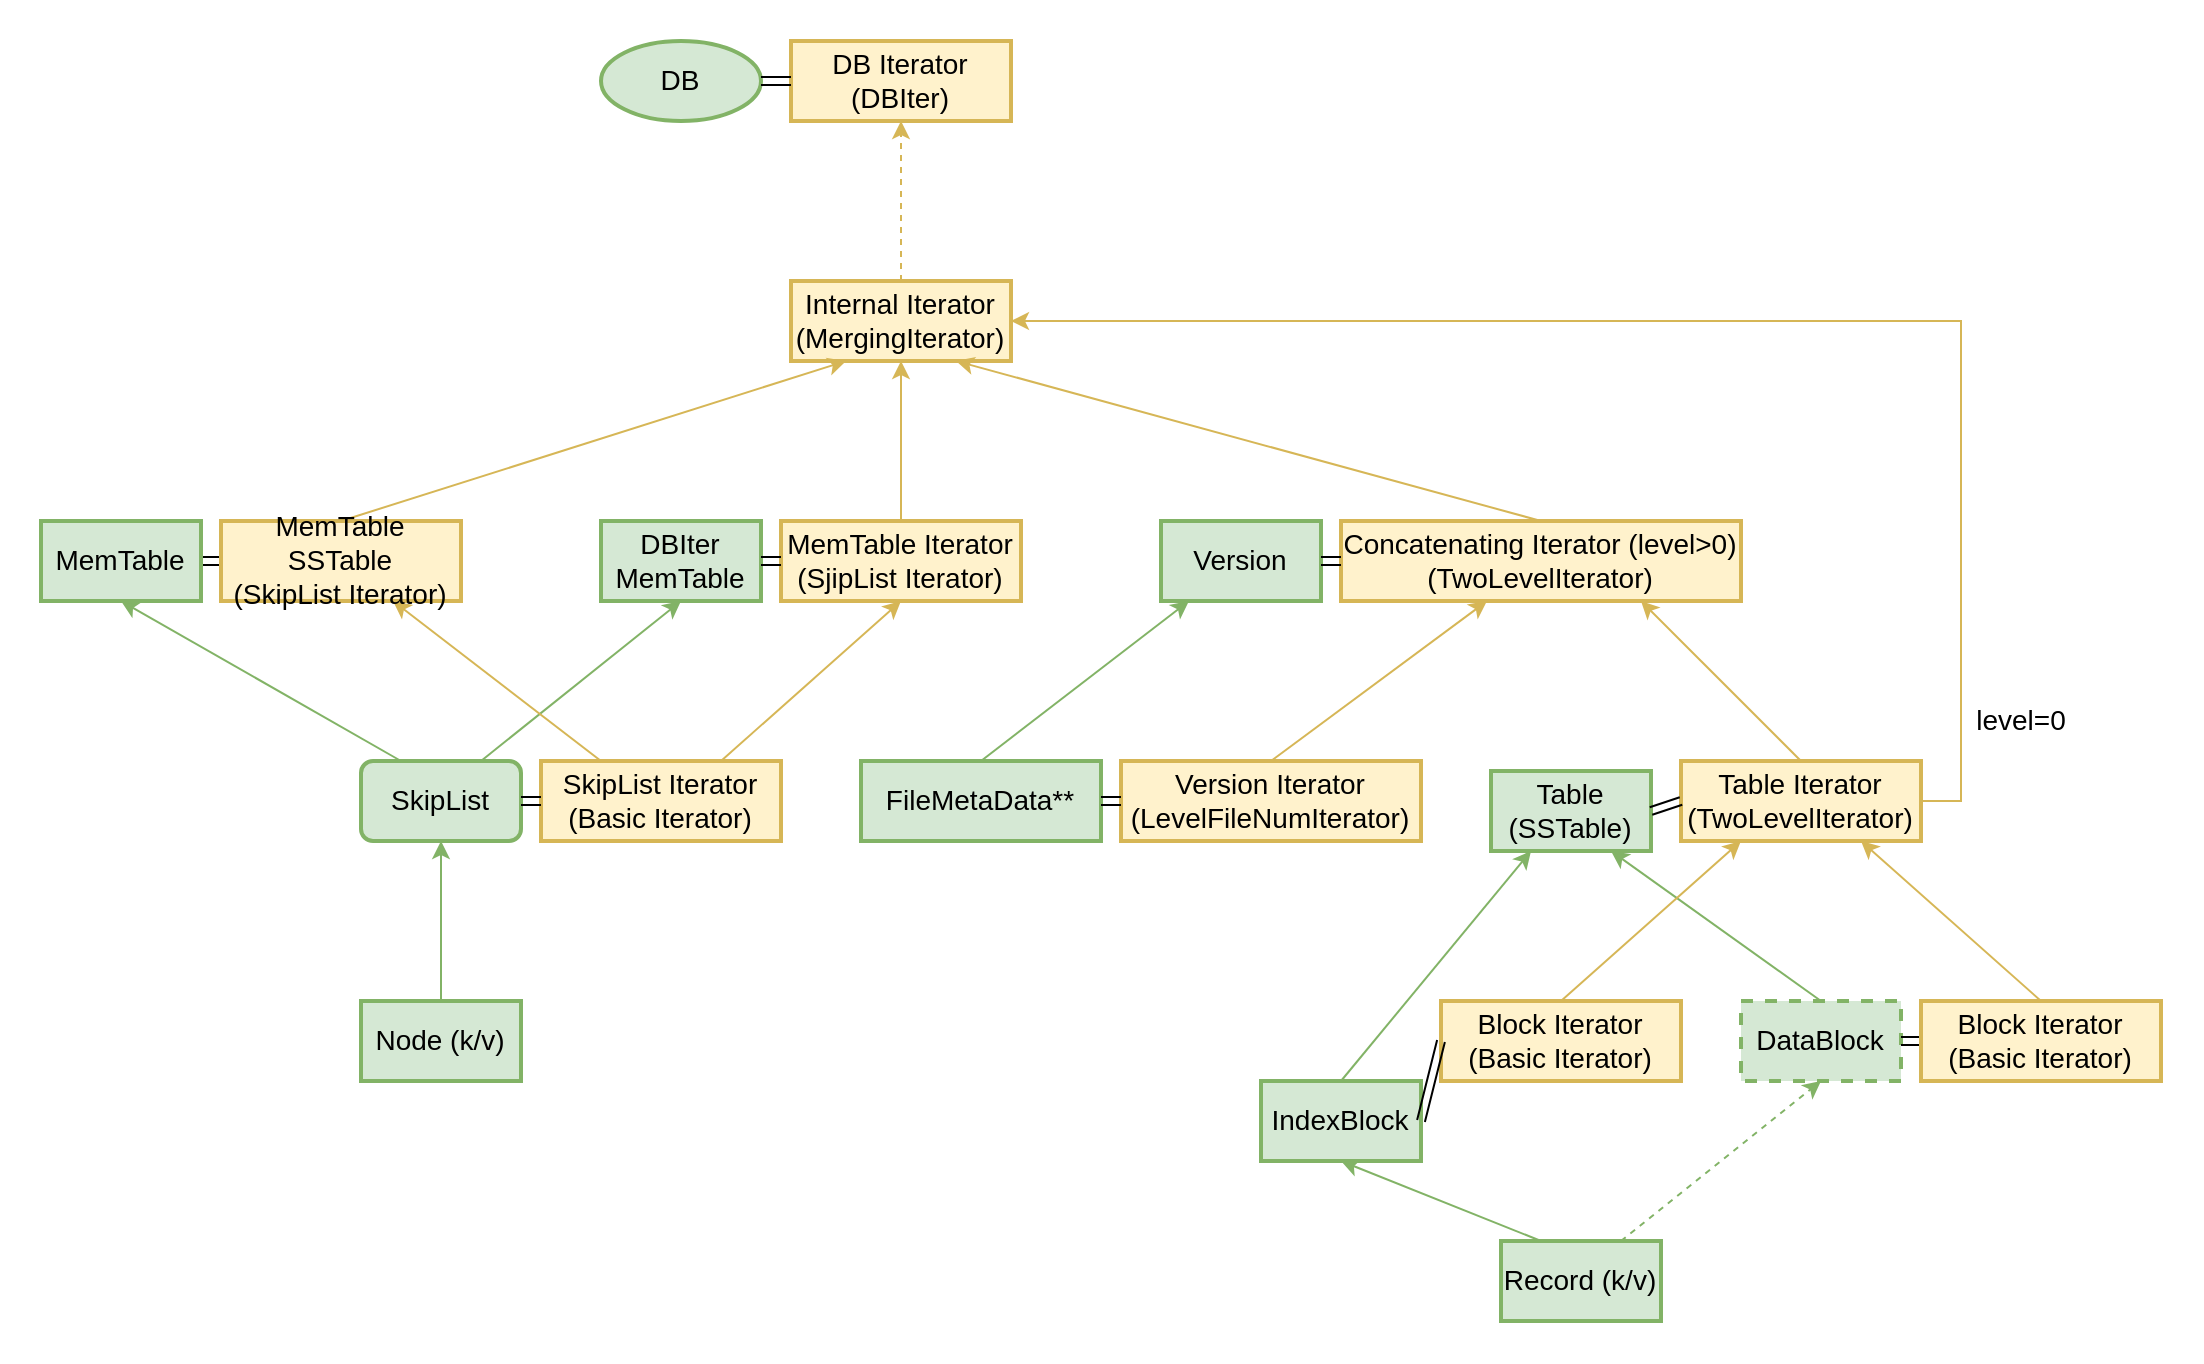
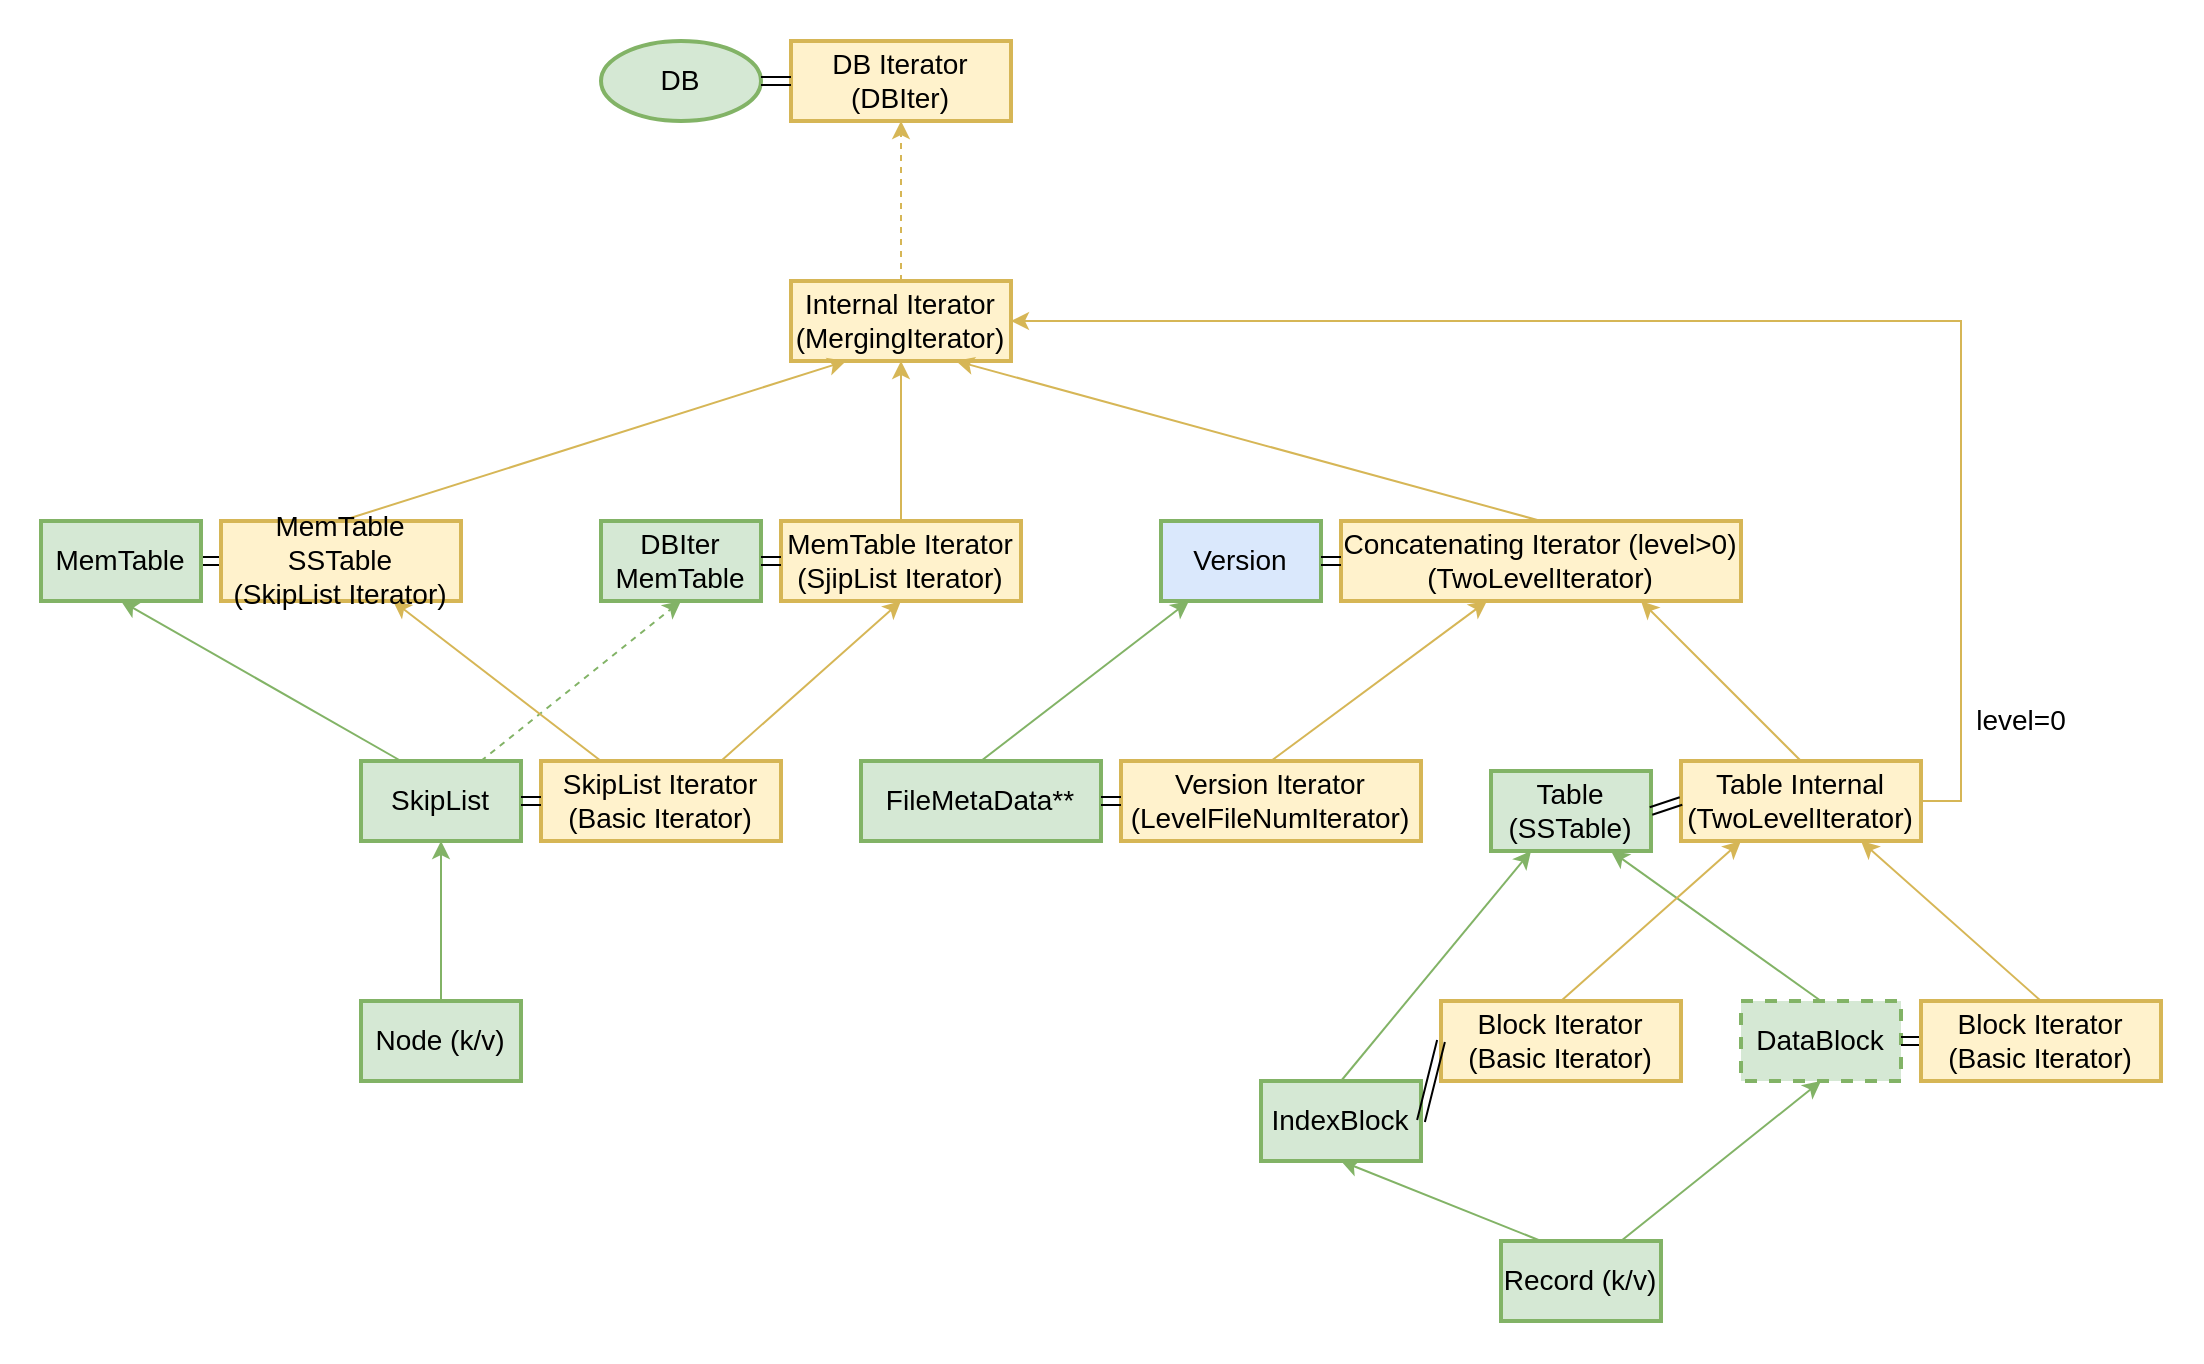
node "Version": fillcolor #d5e8d4 -> #dae8fc
edge "SkipList" -> "DBIter MemTable": style solid -> dashed
node "SkipList": shape rounded rectangle -> rectangle
node "Table Iterator (TwoLevelIterator)": label "Table Iterator (TwoLevelIterator)" -> "Table Internal (TwoLevelIterator)"
edge "Record (k/v)" -> "DataBlock": style dashed -> solid
